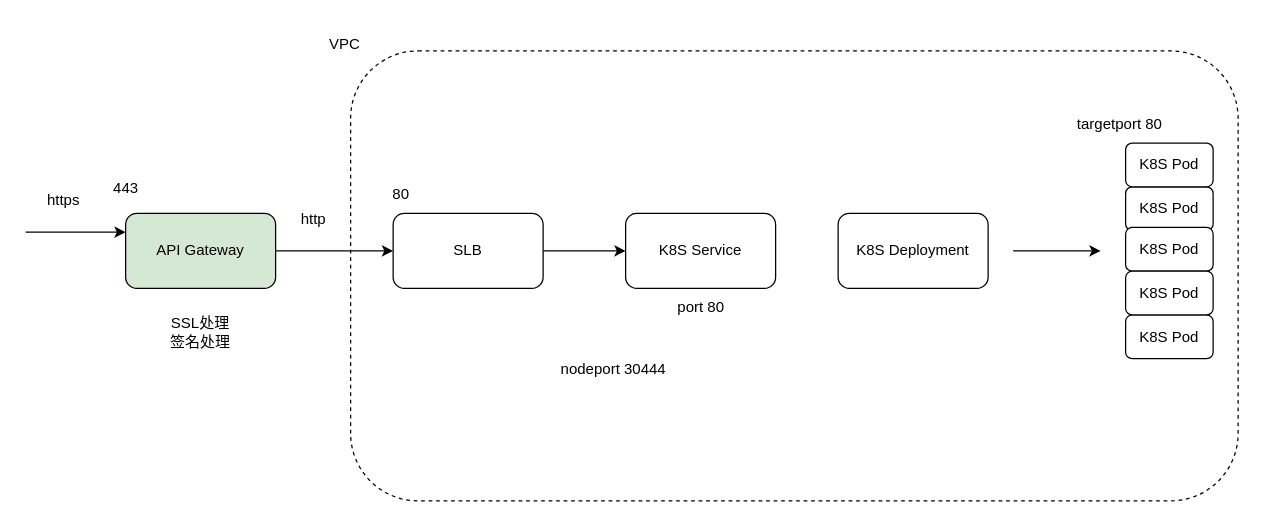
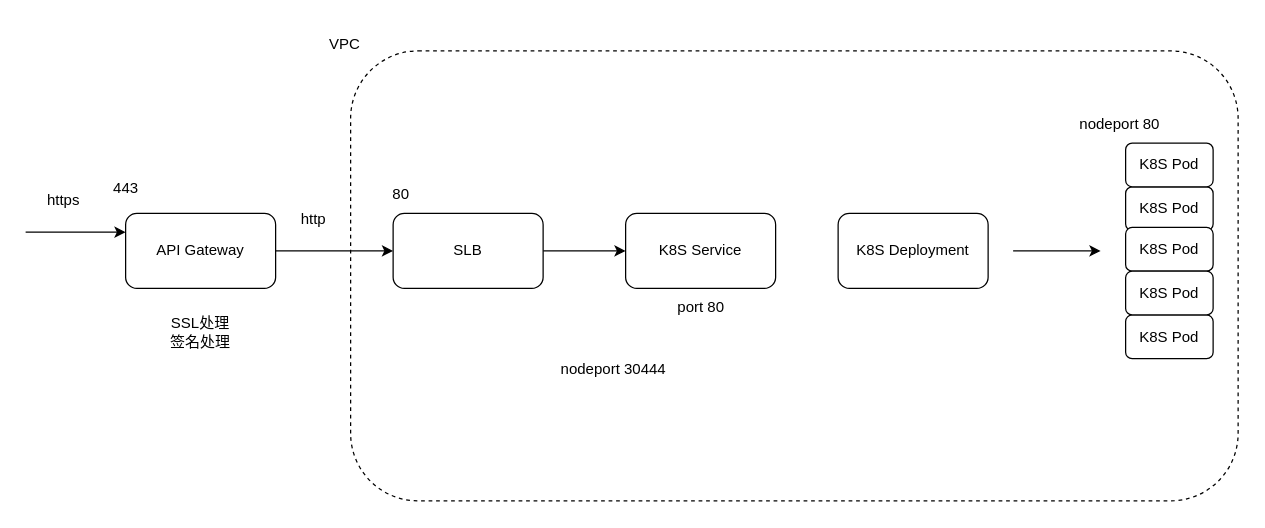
node "targetport 80": label "targetport 80" -> "nodeport 80"
node "API Gateway": fillcolor #d5e8d4 -> #ffffff
